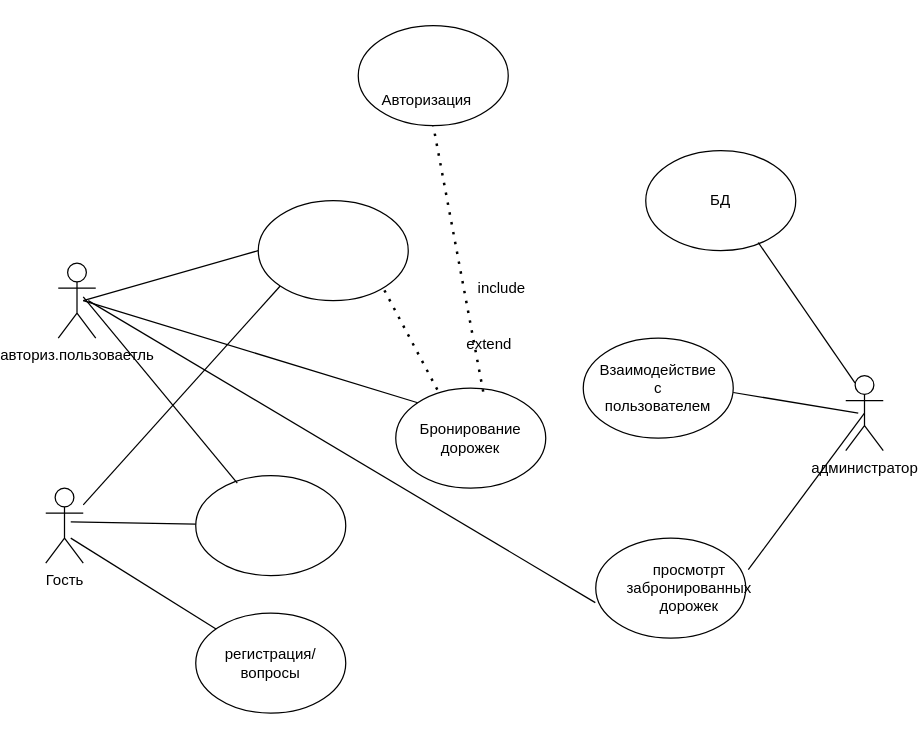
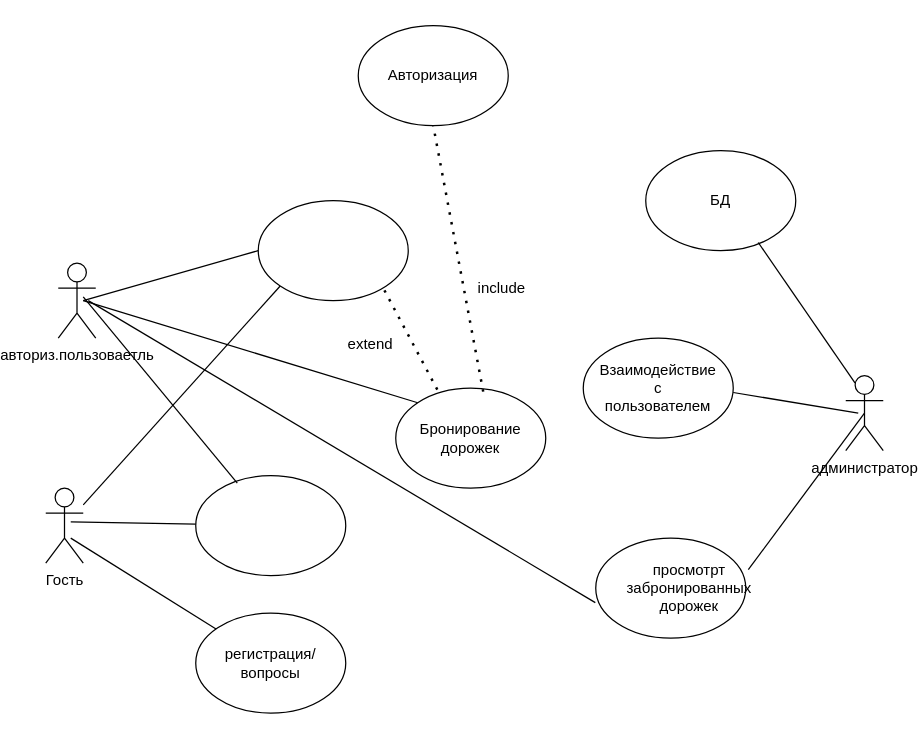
node "Авторизация": moved (427, 101) -> (433, 76)
node "extend": moved (489, 344) -> (371, 344)
